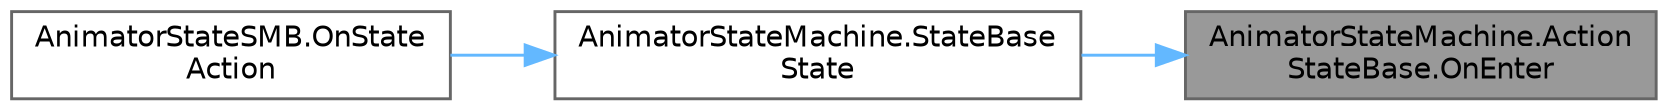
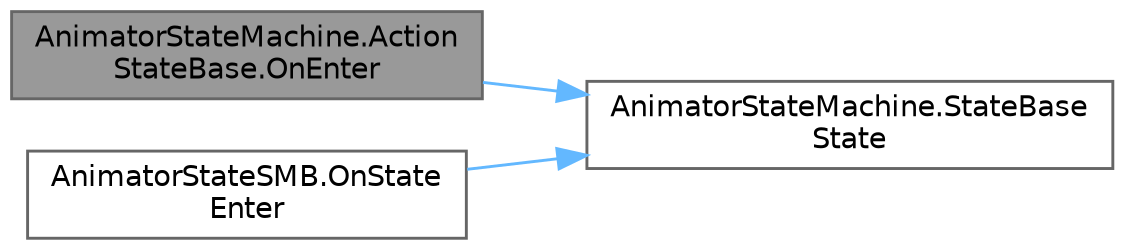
node "AnimatorStateSMB.OnState Action": label "AnimatorStateSMB.OnState Action" -> "AnimatorStateSMB.OnState Enter"
edge "AnimatorStateMachine.StateBase State" -> "AnimatorStateMachine.Action StateBase.OnEnter": reversed
